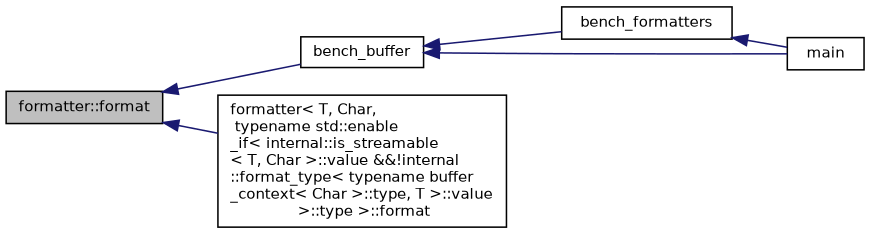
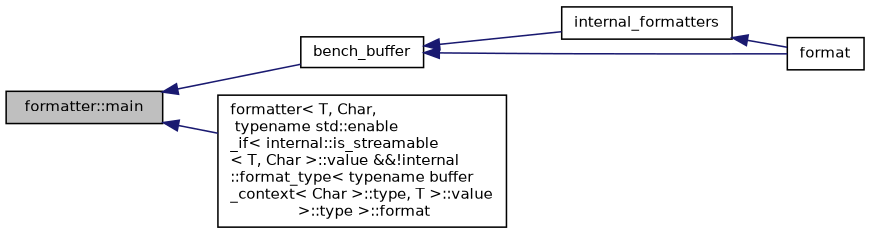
node "bench_formatters": label "bench_formatters" -> "internal_formatters"
node "main": label "main" -> "format"
node "formatter::format": label "formatter::format" -> "formatter::main"
